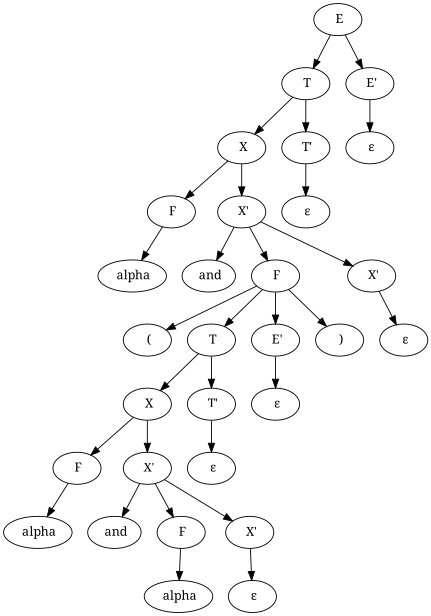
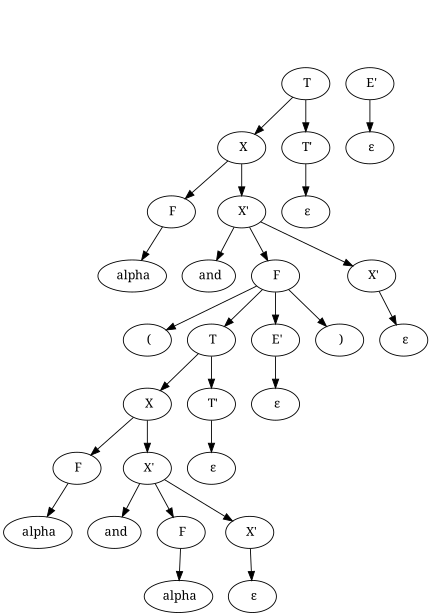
node "E": removed
